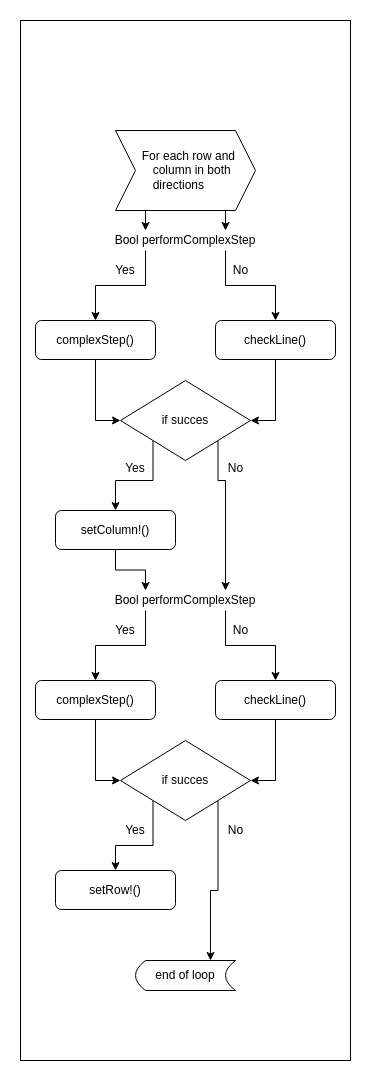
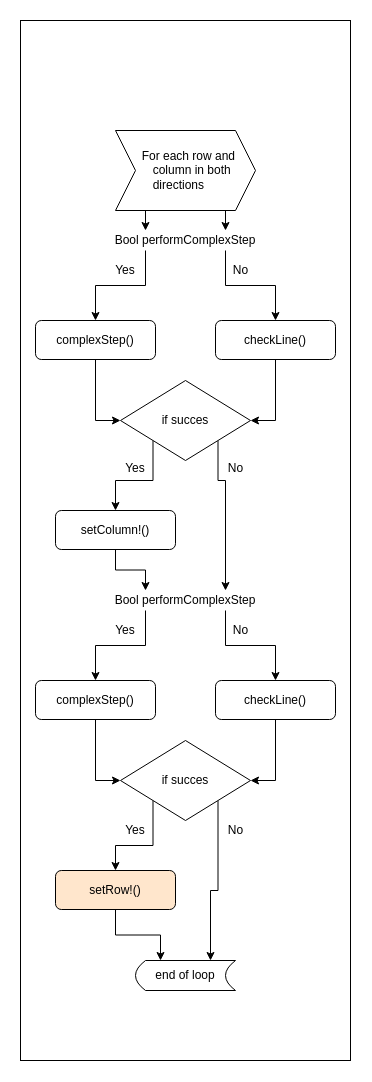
node "setRow!()": fillcolor #ffffff -> #ffe6cc
edge "setRow!()" -> "end of loop": added
